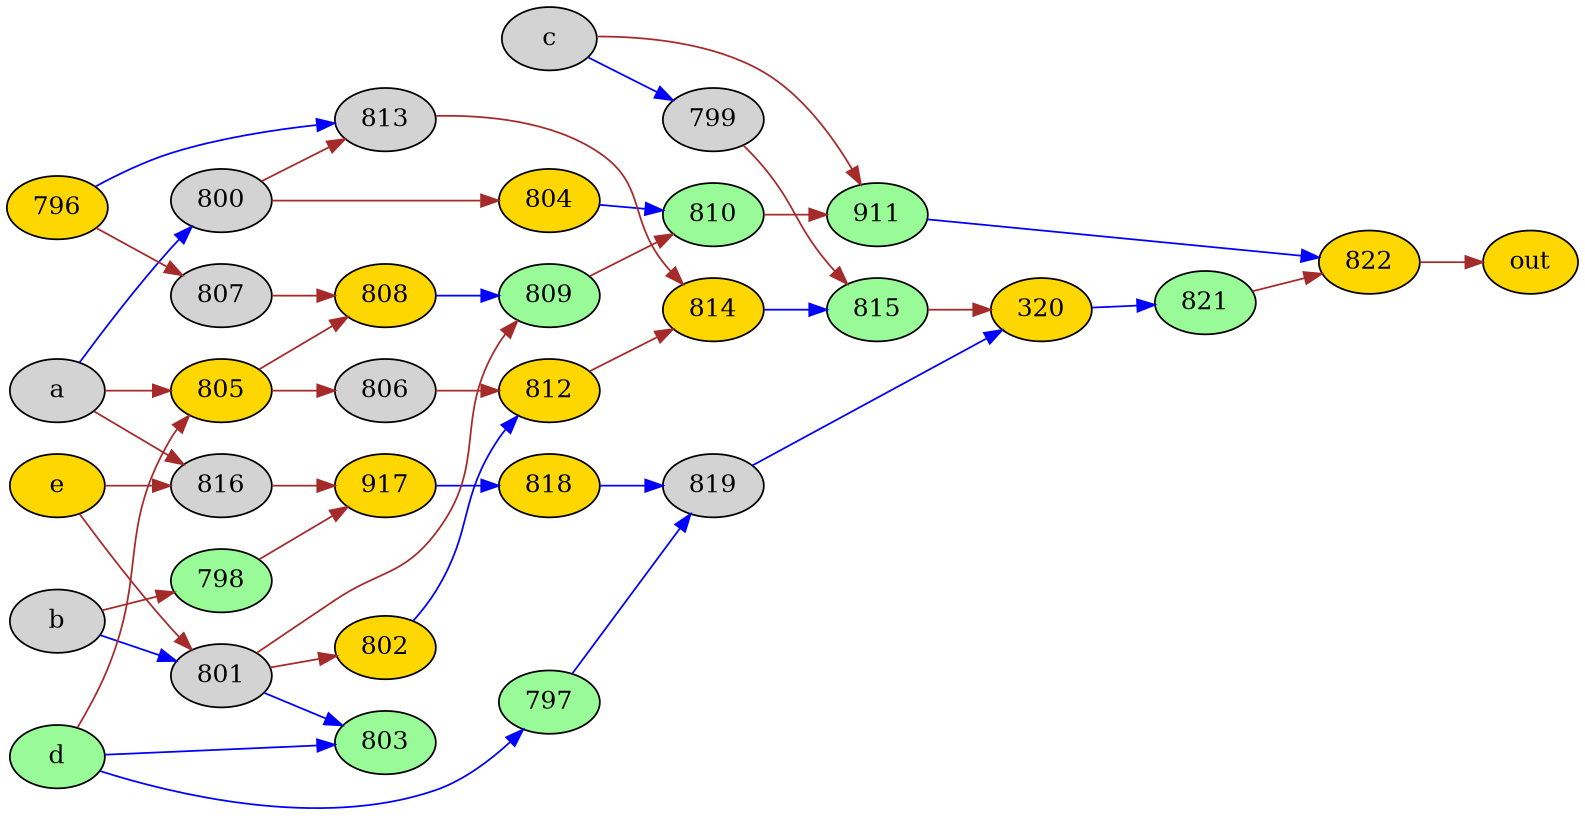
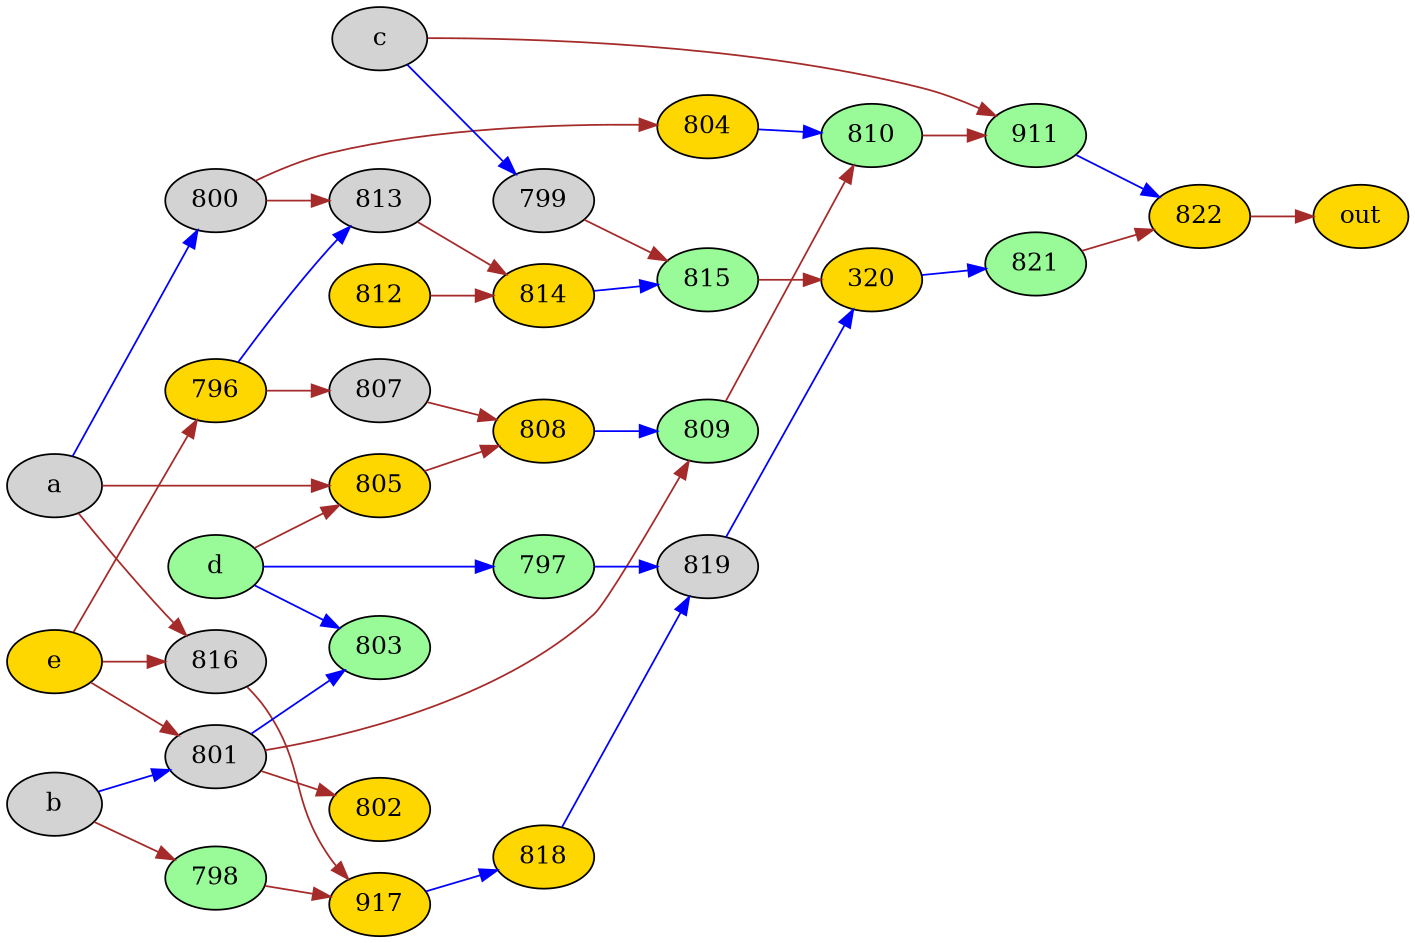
node "806": removed
edge "802" -> "812": removed
edge "e" -> "796": added
